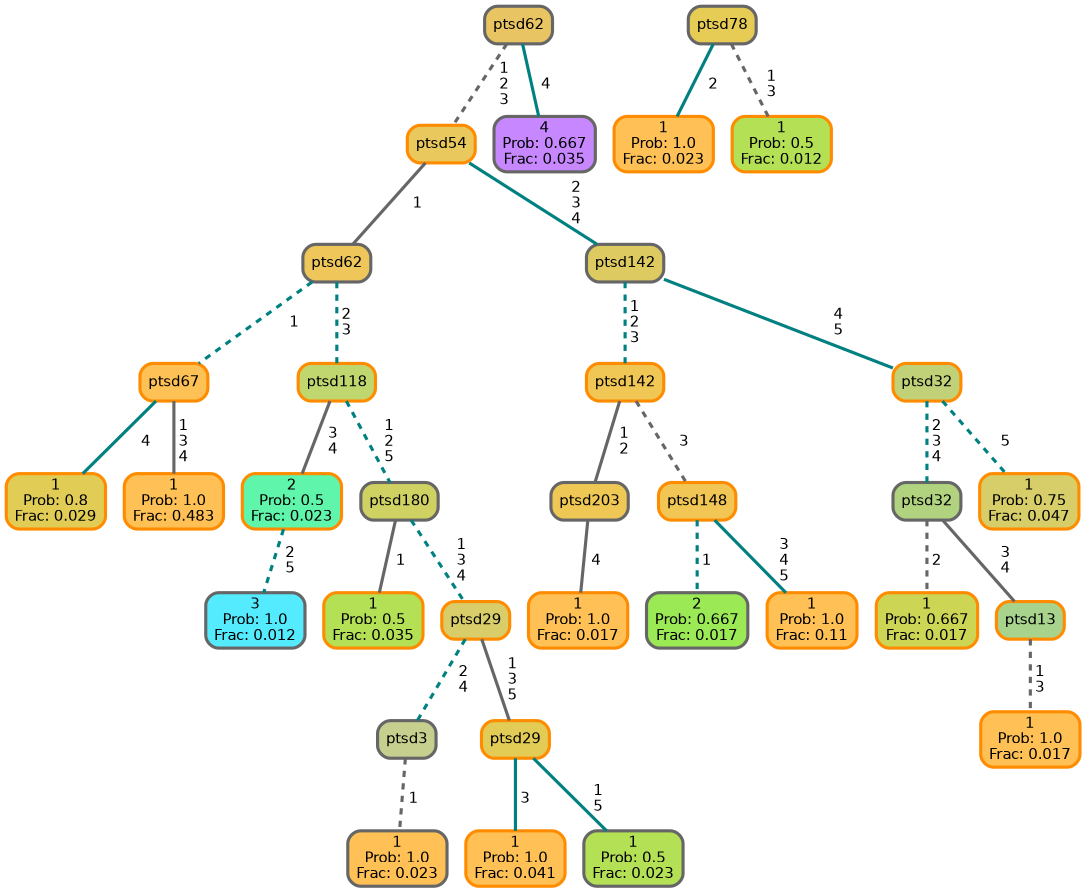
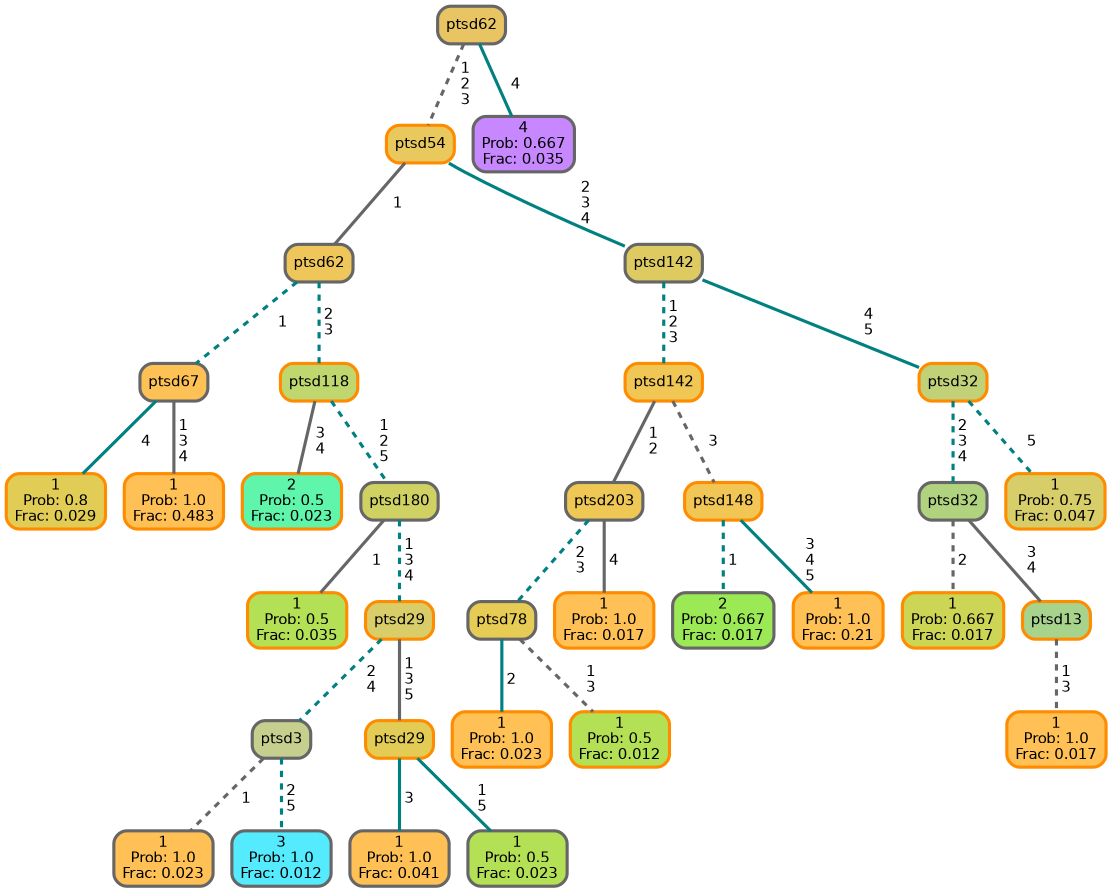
node "ptsd67": color darkorange -> gray40
edge "2 Prob: 0.5 Frac: 0.023" -- "3 Prob: 1.0 Frac: 0.012": now "ptsd3" -- "3 Prob: 1.0 Frac: 0.012"
edge "ptsd203" -- "ptsd78": added, label "2 3"
node "1 Prob: 1.0 Frac: 0.11": label "1 Prob: 1.0 Frac: 0.11" -> "1 Prob: 1.0 Frac: 0.21"
node "1 Prob: 1.0 Frac: 0.041": color darkorange -> gray40
